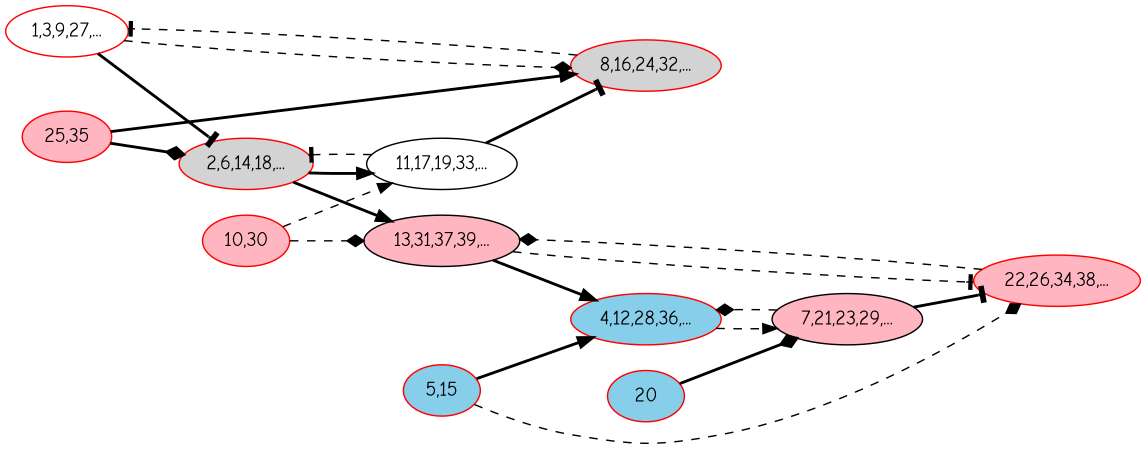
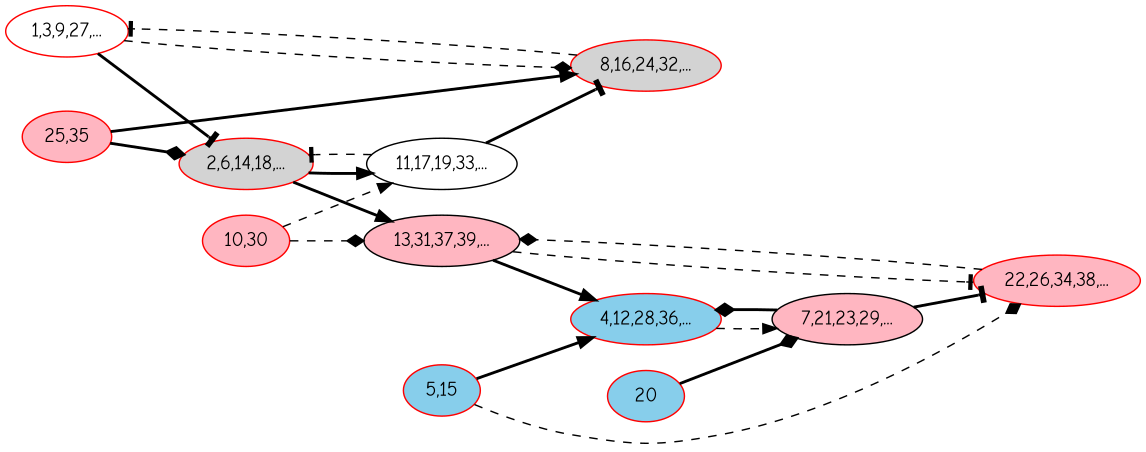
edge "7,21,23,29,..." -> "4,12,28,36,...": style dashed -> bold
